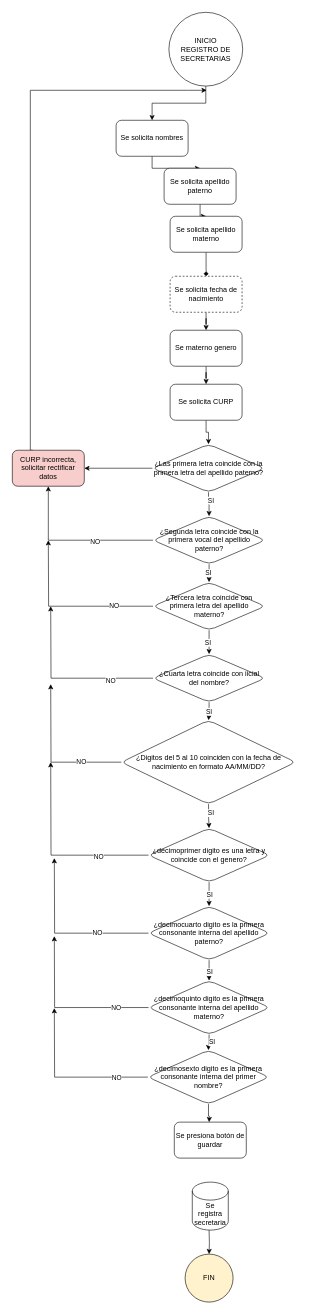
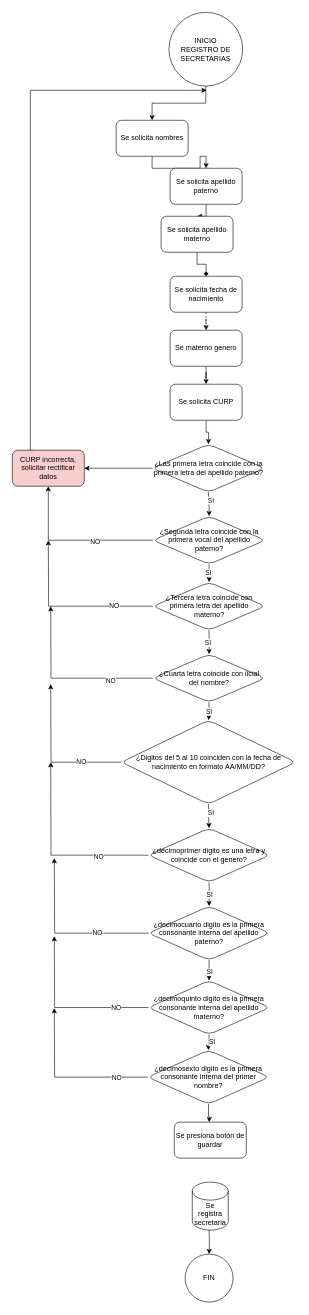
node "Se solicita apellido paterno": moved (200, 186) -> (206, 186)
node "Se solicita apellido materno": moved (206, 234) -> (197, 234)
node "Se solicita fecha de nacimiento": style dashed -> solid
edge "Se solicita fecha de nacimiento" -> "Se materno genero": style solid -> dashed
node "FIN": fillcolor #fff2cc -> #ffffff
